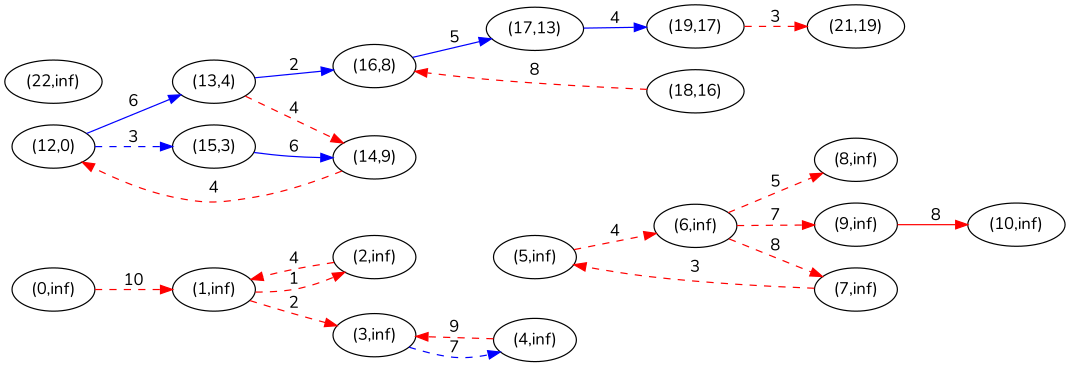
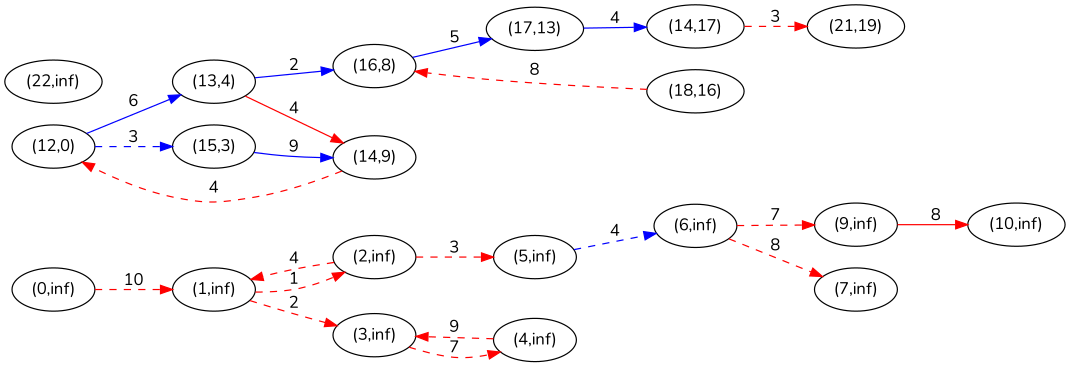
node "(19,17)": label "(19,17)" -> "(14,17)"
edge "(13,4)" -> "(14,9)": style dashed -> solid
edge "(15,3)" -> "(14,9)": label "6" -> "9"
node "(8,inf)": removed
edge "(5,inf)" -> "(6,inf)": color red -> blue
edge "(7,inf)" -> "(5,inf)": now "(2,inf)" -> "(5,inf)"
edge "(3,inf)" -> "(4,inf)": color blue -> red
